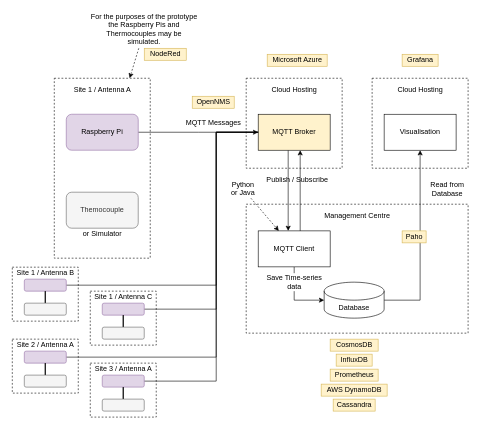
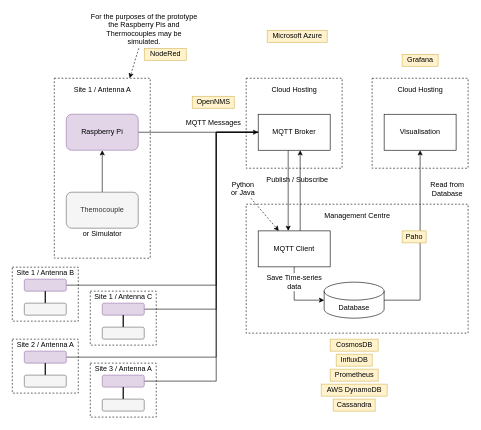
node "Microsoft Azure": moved (297, 60) -> (297, 36)
node "MQTT Broker": fillcolor #fff2cc -> #ffffff
edge "Themocouple" -> "Raspberry Pi": added
